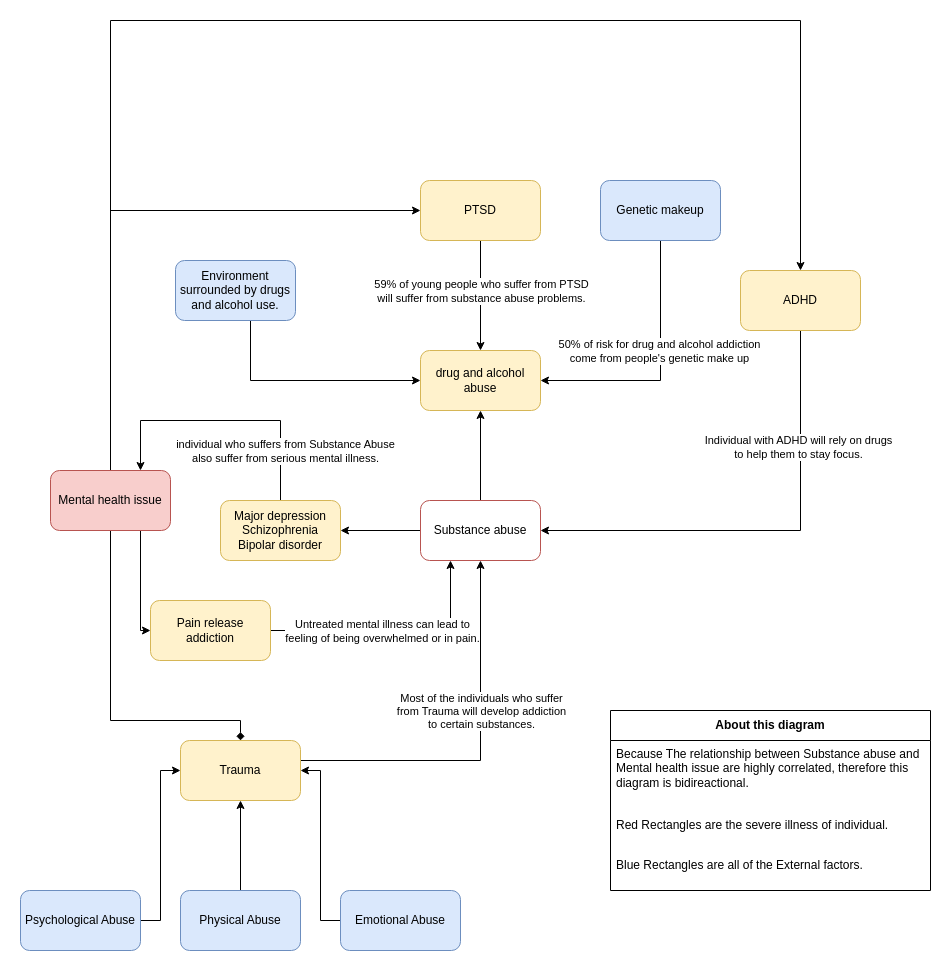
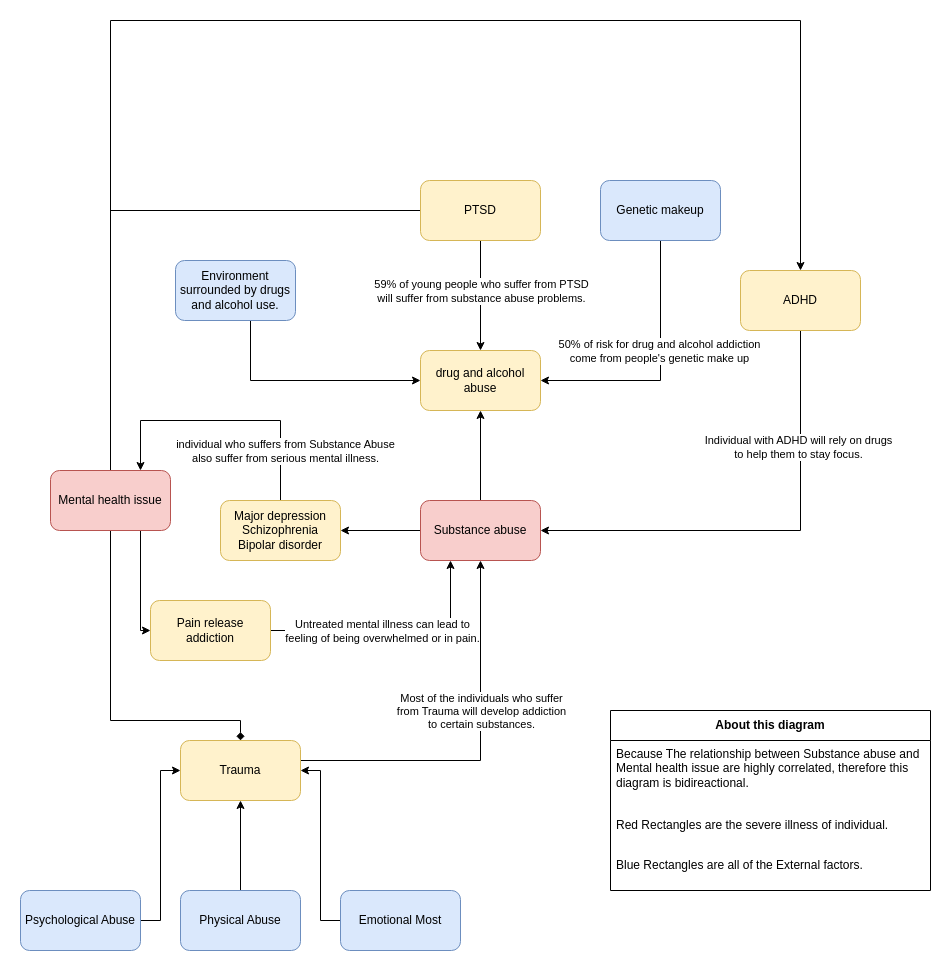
edge "Mental health issue" -> "PTSD": arrowhead classic -> none
node "Substance abuse": fillcolor #ffffff -> #f8cecc
node "Emotional Abuse": label "Emotional Abuse" -> "Emotional Most"
